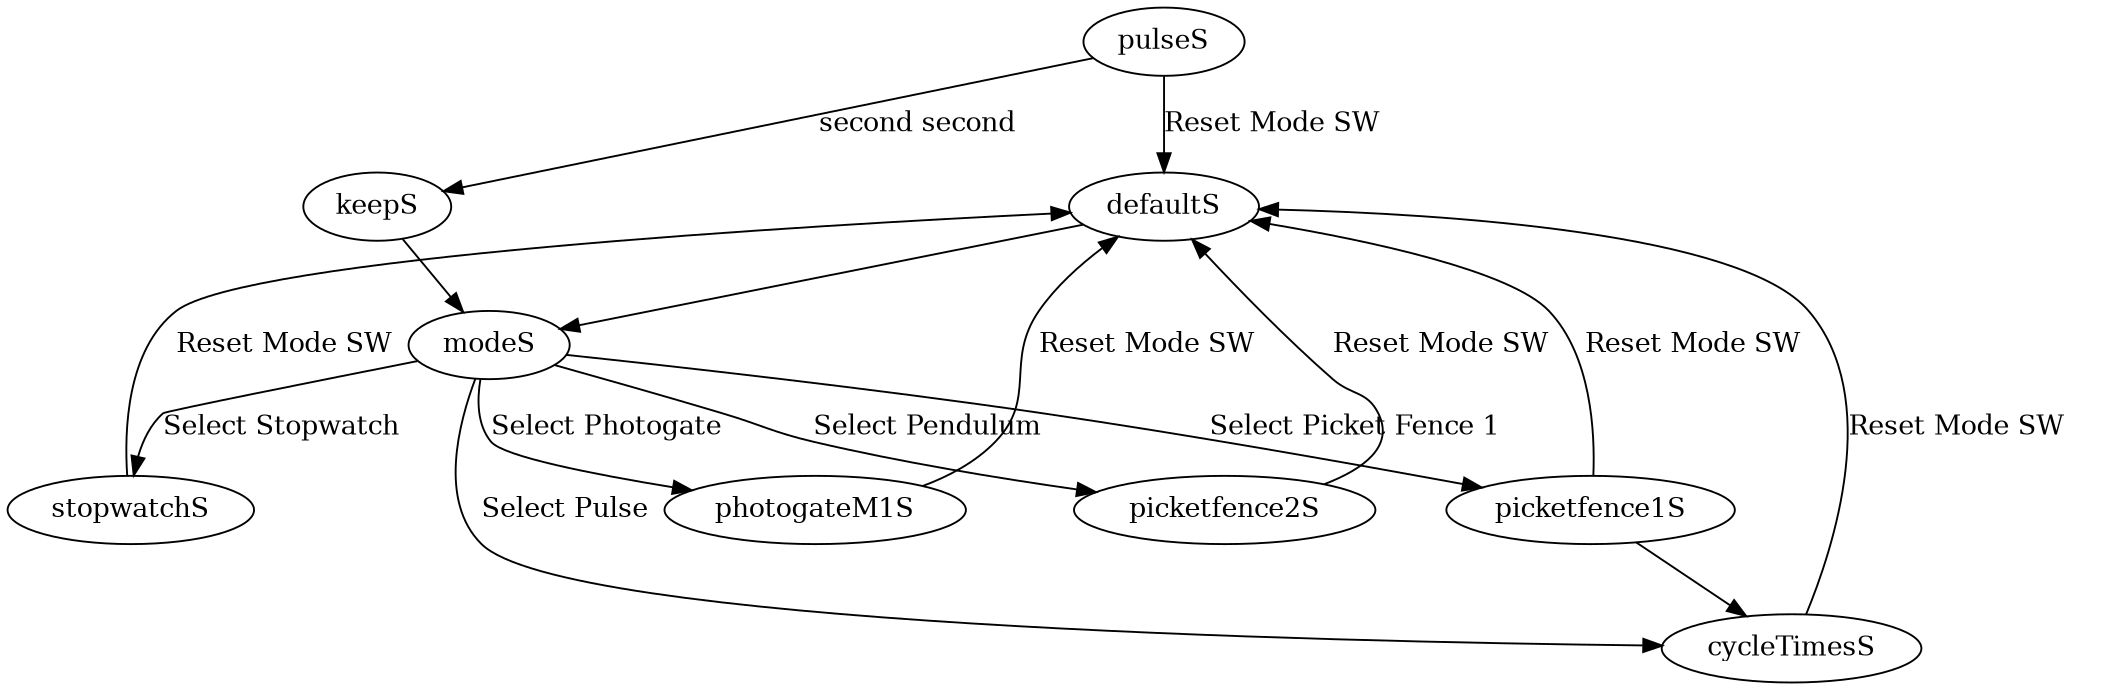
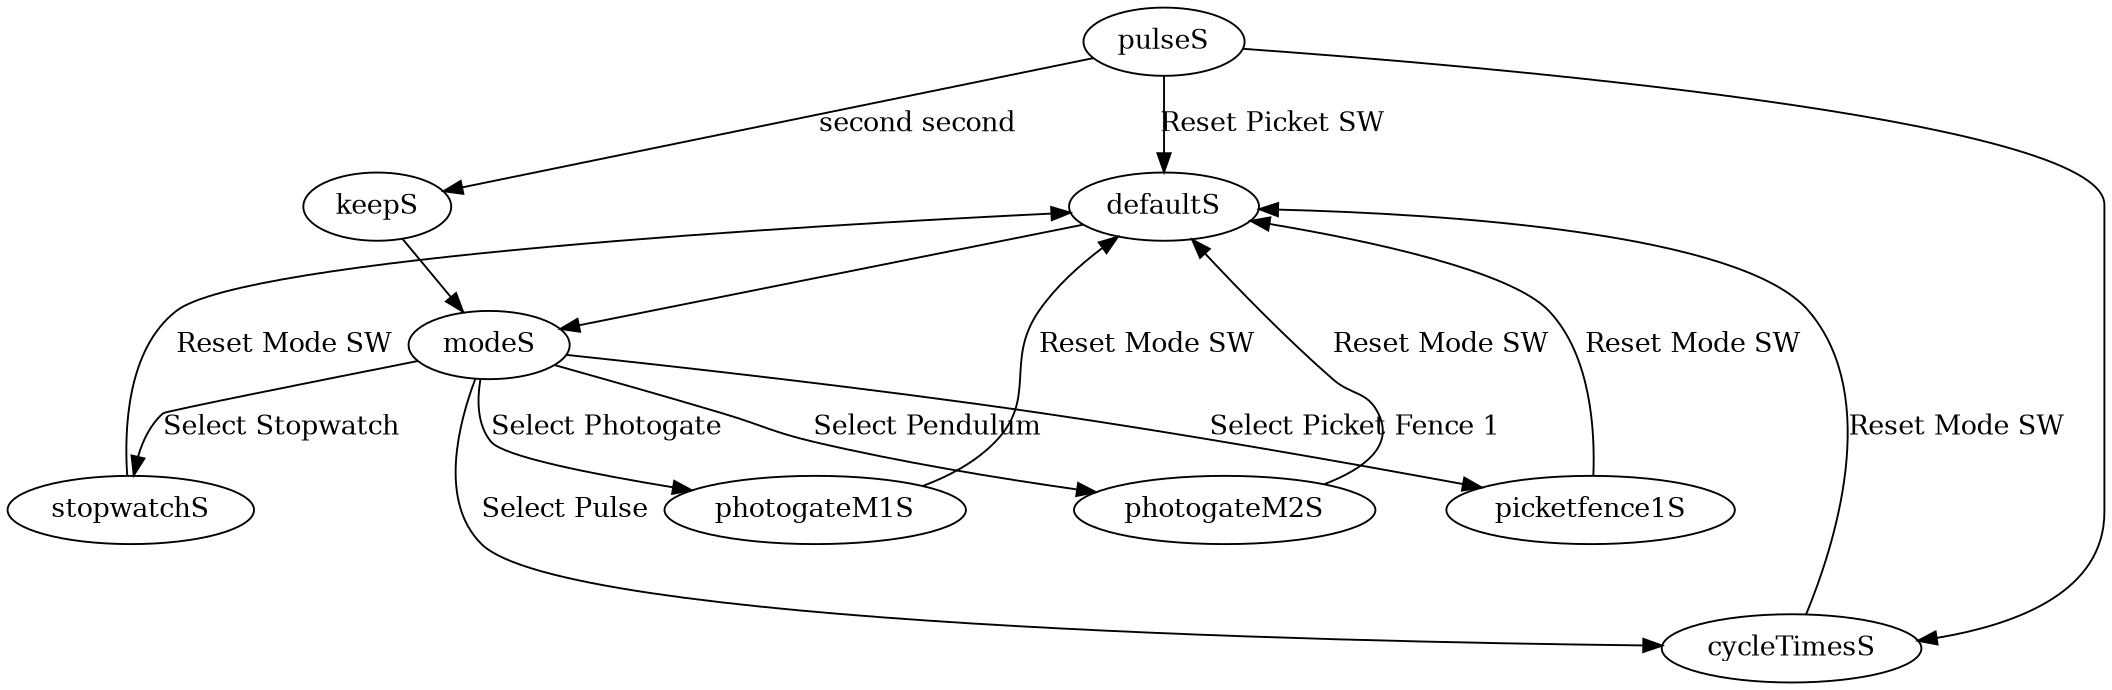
edge "pulseS" -> "defaultS": label "Reset Mode SW" -> "Reset Picket SW"
node "picketfence2S": label "picketfence2S" -> "photogateM2S"
edge "picketfence1S" -> "cycleTimesS": now "pulseS" -> "cycleTimesS"
